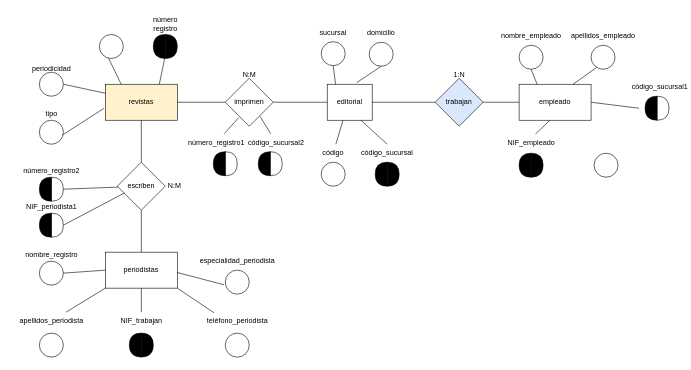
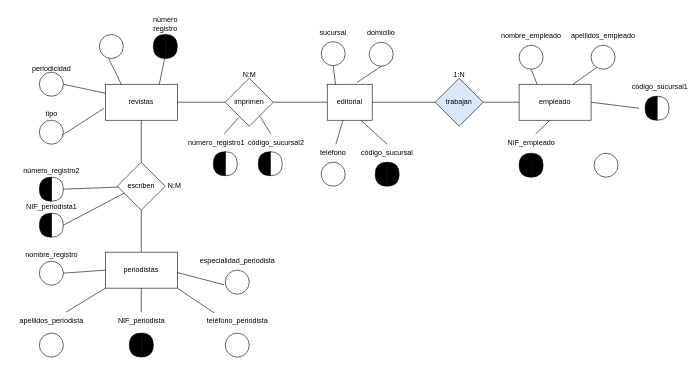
node "revistas": fillcolor #fff2cc -> #ffffff
node "código": label "código" -> "teléfono"
node "NIF_trabajan": label "NIF_trabajan" -> "NIF_periodista"
